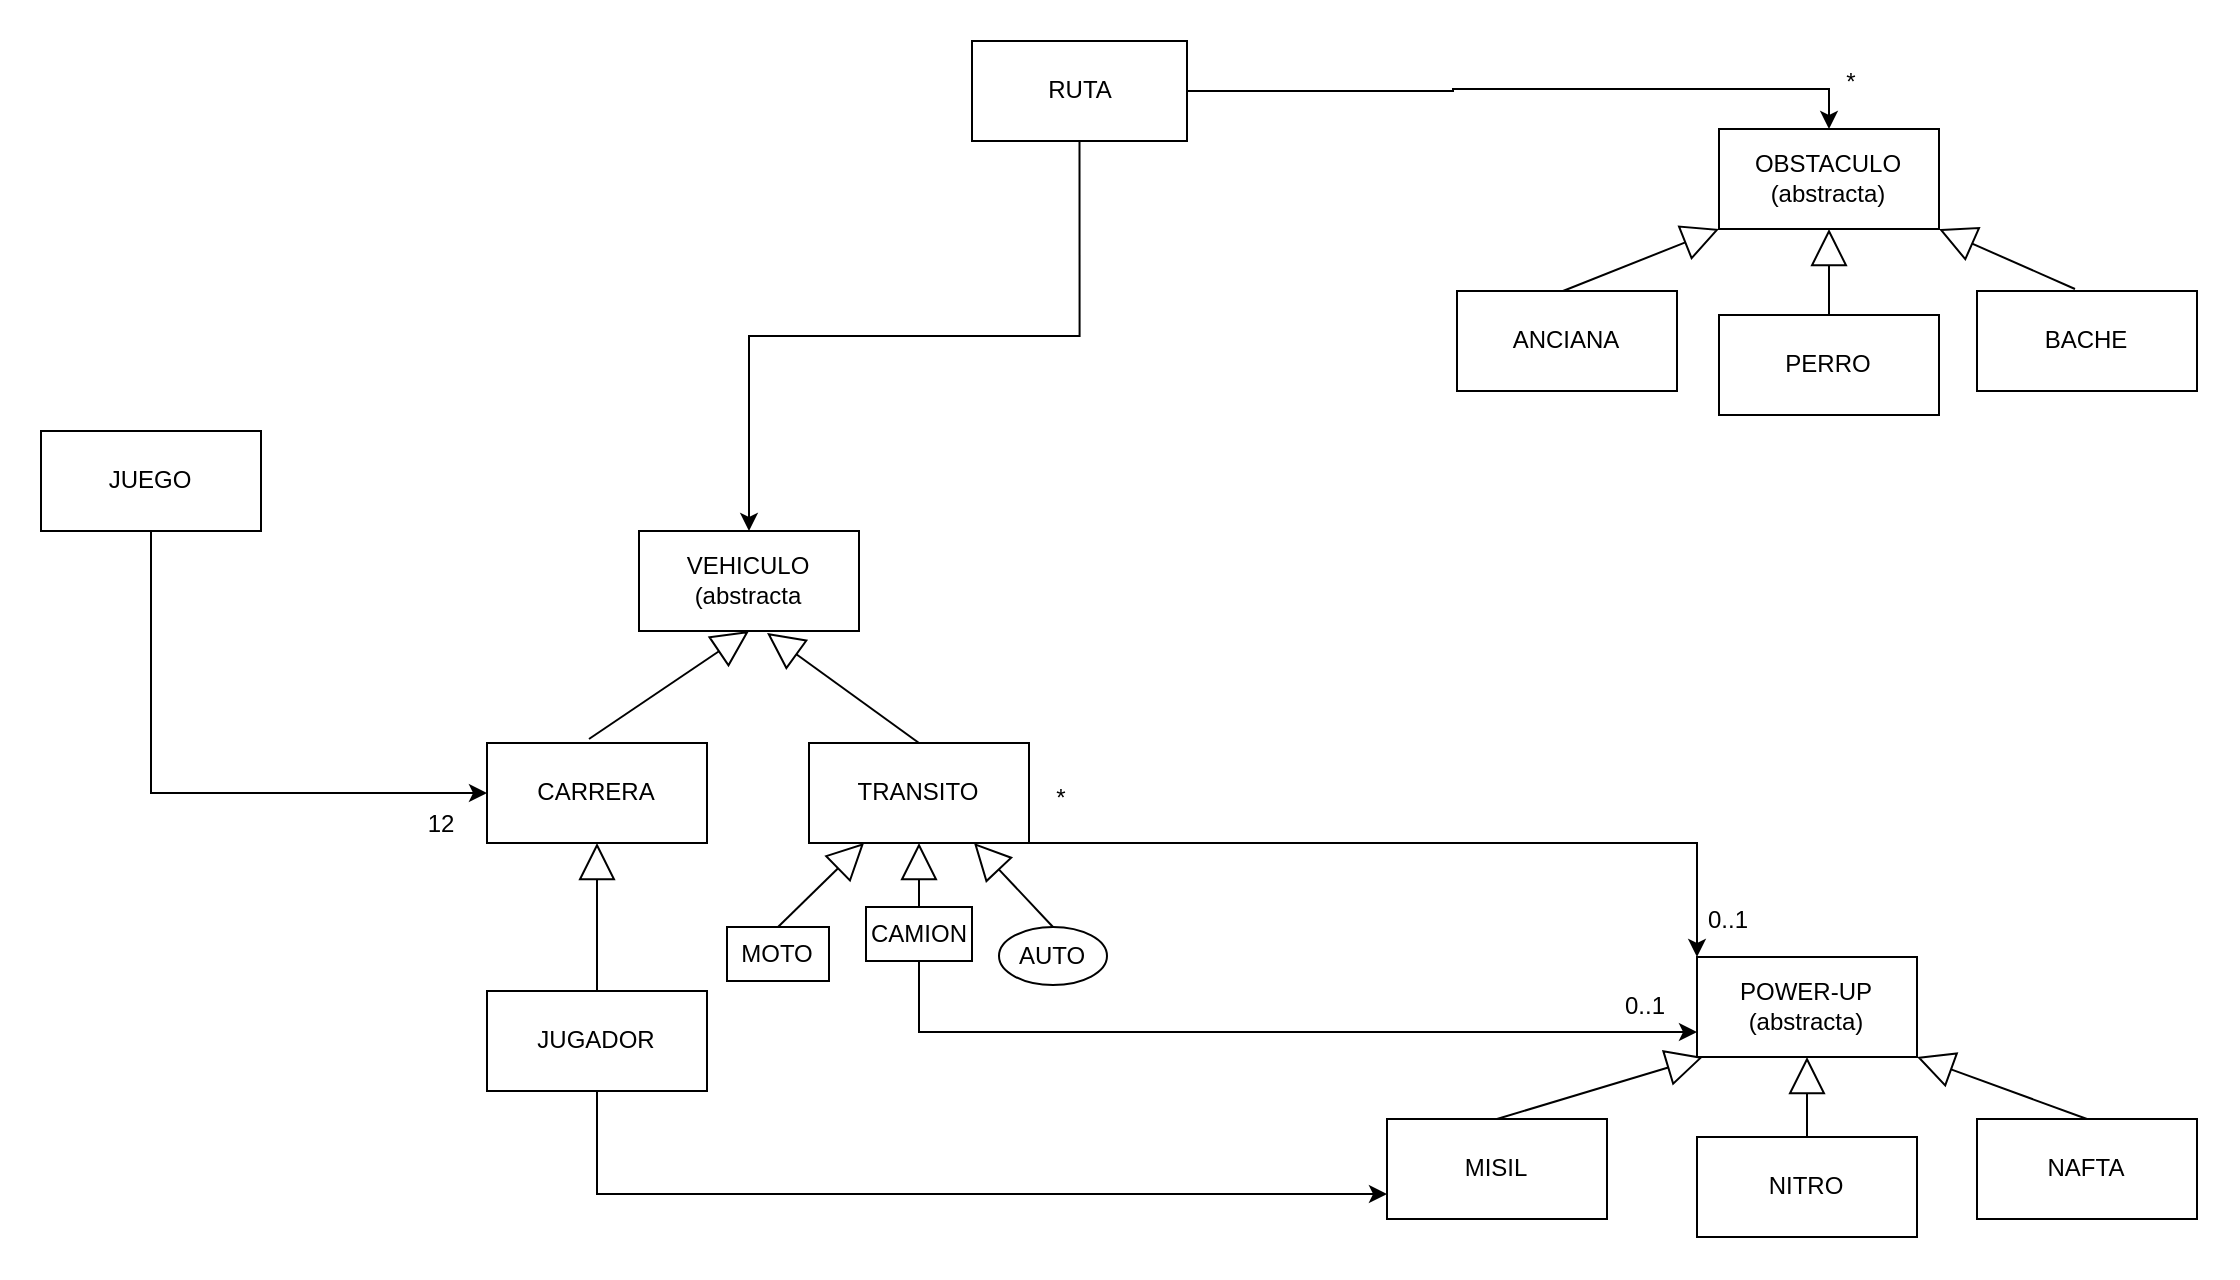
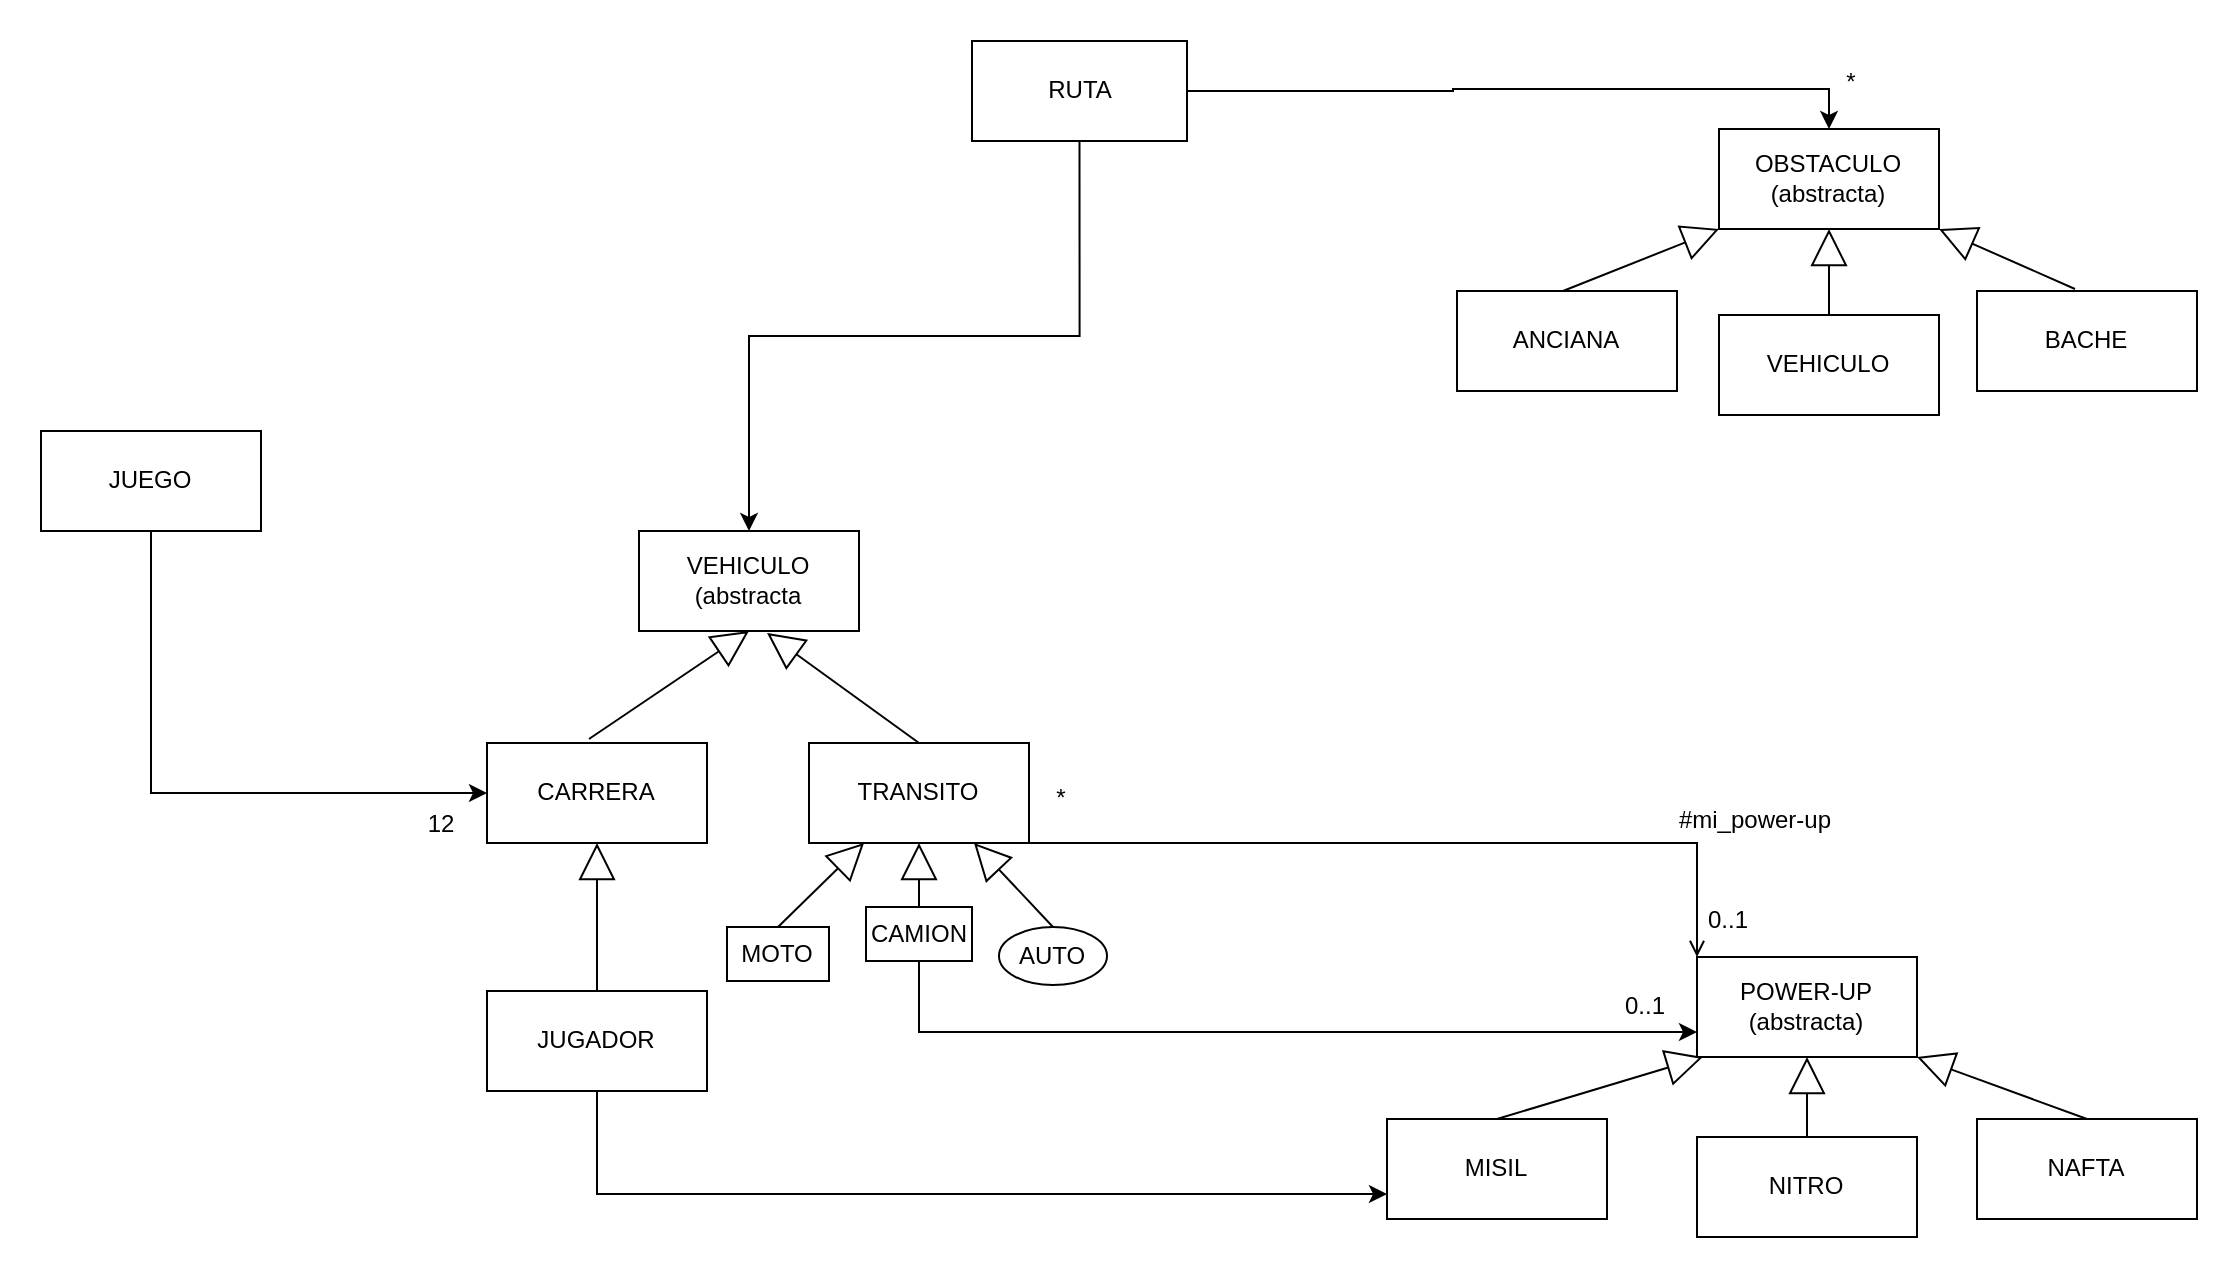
node "PERRO": label "PERRO" -> "VEHICULO"
node "#mi_power-up": added
edge "TRANSITO" -> "POWER-UP (abstracta)": arrowhead classic -> open
